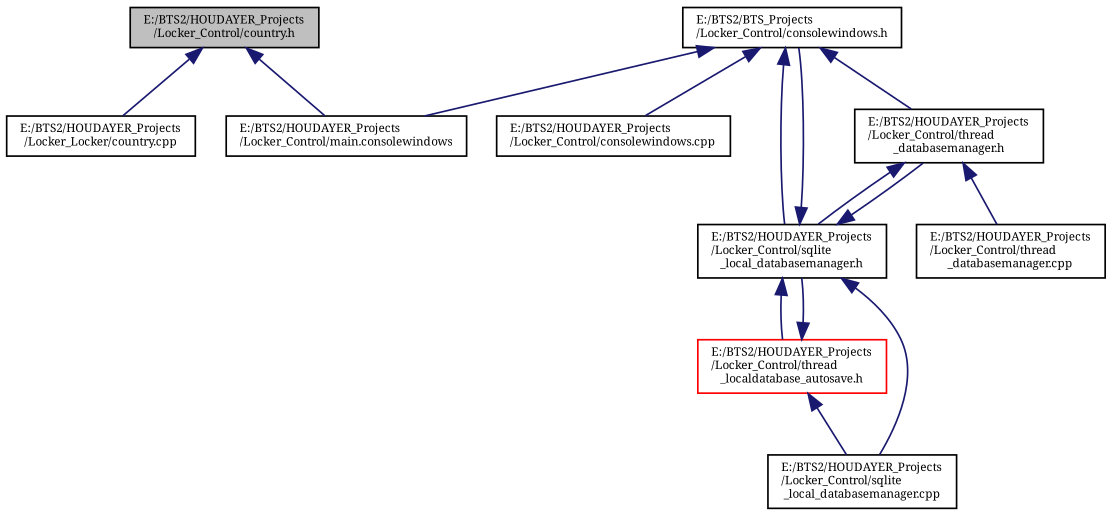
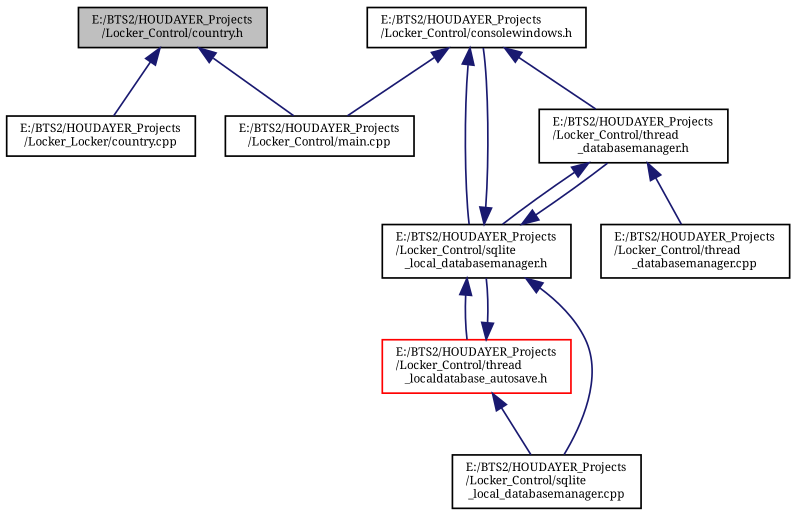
node "E:/BTS2/BTS_Projects /Locker_Control/consolewindows.h": label "E:/BTS2/BTS_Projects /Locker_Control/consolewindows.h" -> "E:/BTS2/HOUDAYER_Projects /Locker_Control/consolewindows.h"
node "E:/BTS2/HOUDAYER_Projects /Locker_Control/main.consolewindows": label "E:/BTS2/HOUDAYER_Projects /Locker_Control/main.consolewindows" -> "E:/BTS2/HOUDAYER_Projects /Locker_Control/main.cpp"
node "E:/BTS2/HOUDAYER_Projects /Locker_Control/consolewindows.cpp": removed
